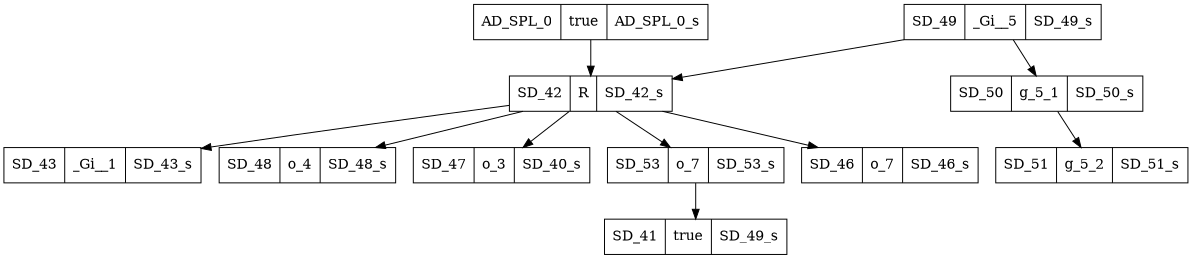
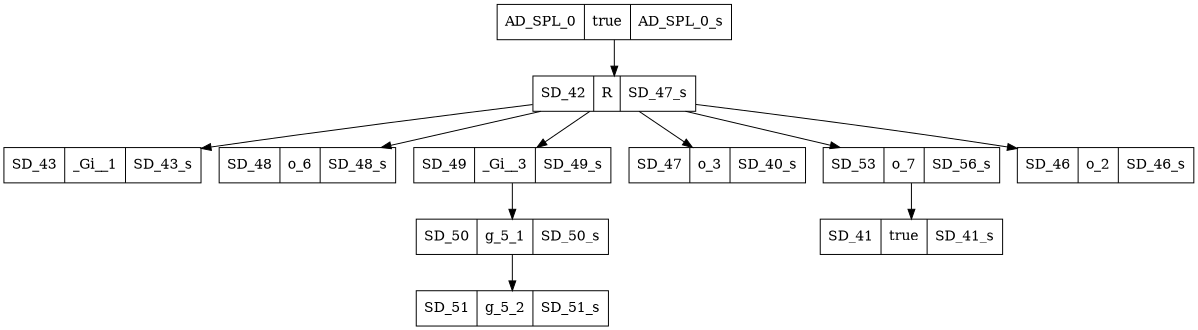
node "SD_49": text "_Gi__5" -> "_Gi__3"
edge "SD_49" -> "SD_42": reversed
node "SD_42": text "SD_42_s" -> "SD_47_s"
node "SD_48": text "o_4" -> "o_6"
node "SD_53": text "SD_53_s" -> "SD_56_s"
node "SD_46": text "o_7" -> "o_2"
node "SD_41": text "SD_49_s" -> "SD_41_s"
